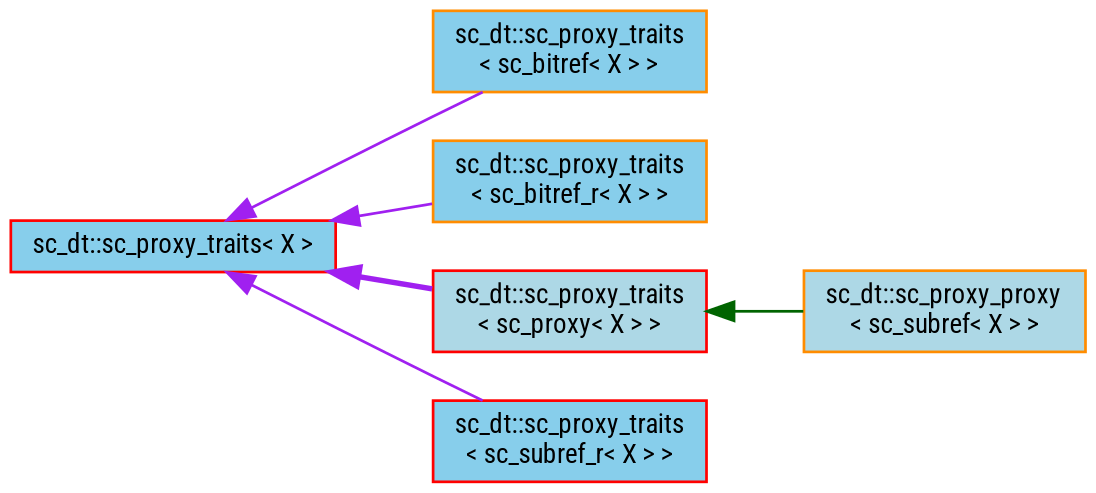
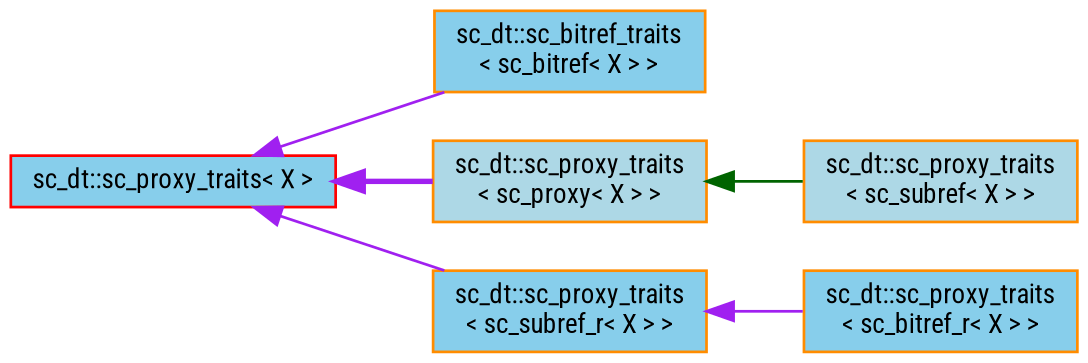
node "sc_dt::sc_proxy_traits < sc_bitref< X > >": label "sc_dt::sc_proxy_traits < sc_bitref< X > >" -> "sc_dt::sc_bitref_traits < sc_bitref< X > >"
edge "sc_dt::sc_proxy_traits < sc_bitref_r< X > >" -> "sc_dt::sc_proxy_traits< X >": now "sc_dt::sc_proxy_traits < sc_bitref_r< X > >" -> "sc_dt::sc_proxy_traits < sc_subref_r< X > >"
node "sc_dt::sc_proxy_traits < sc_proxy< X > >": color red -> darkorange
node "sc_dt::sc_proxy_proxy < sc_subref< X > >": label "sc_dt::sc_proxy_proxy < sc_subref< X > >" -> "sc_dt::sc_proxy_traits < sc_subref< X > >"
node "sc_dt::sc_proxy_traits < sc_subref_r< X > >": color red -> darkorange
